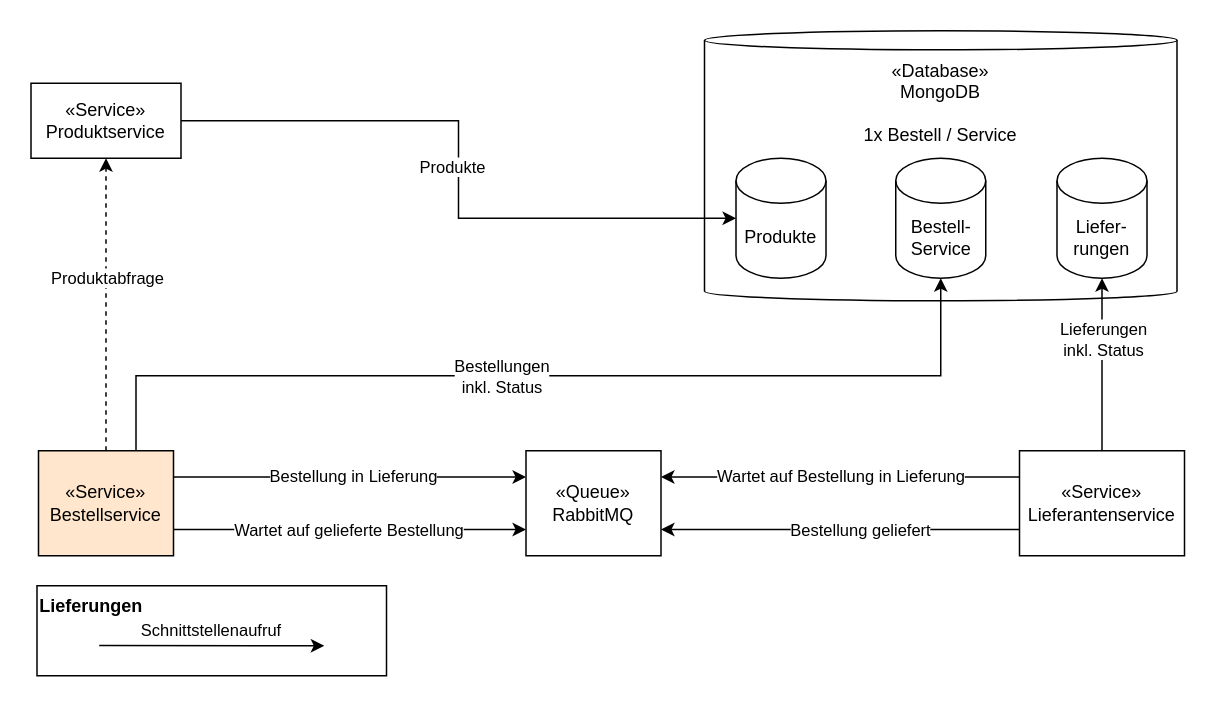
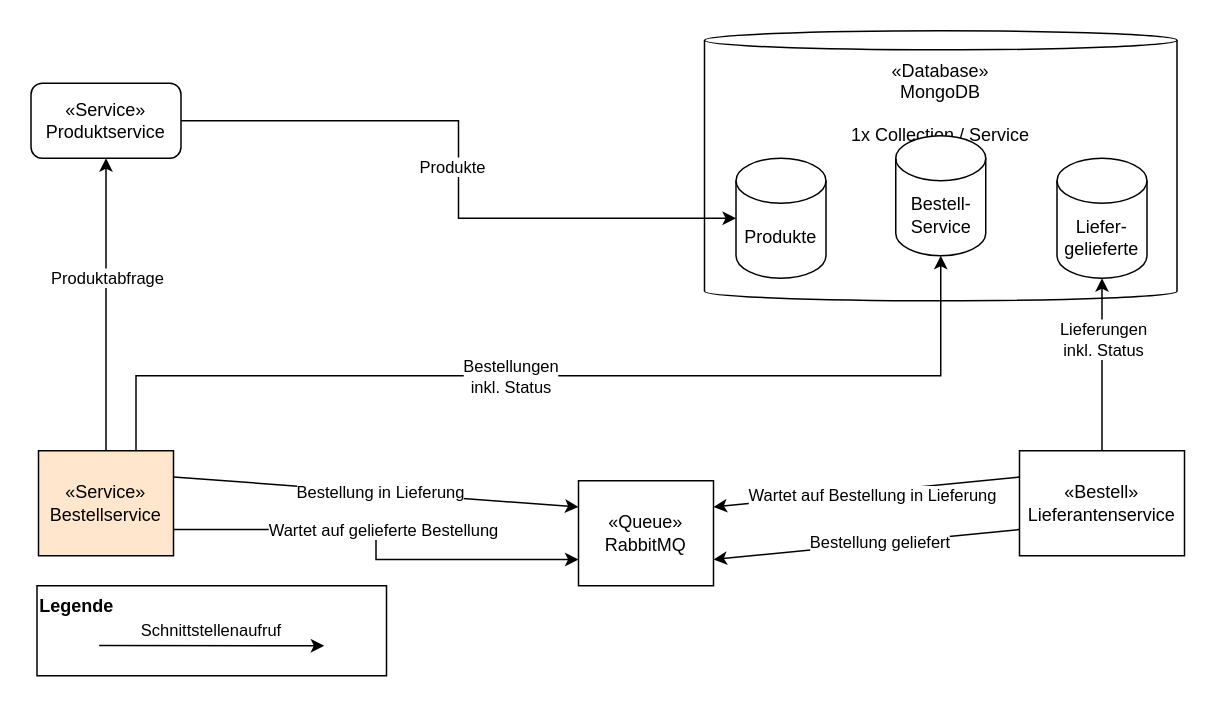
node "«Database» MongoDB 1x Bestell / Service": label "«Database» MongoDB 1x Bestell / Service" -> "«Database» MongoDB 1x Collection / Service"
node "«Service» Produktservice": shape rectangle -> rounded rectangle
node "Bestell- Service": moved (941, 218) -> (941, 196)
node "Liefer- rungen": label "Liefer- rungen" -> "Liefer- gelieferte"
edge "«Service» Bestellservice" -> "«Service» Produktservice": style dashed -> solid
node "«Queue» RabbitMQ": moved (593, 503) -> (646, 533)
node "«Service» Lieferantenservice": label "«Service» Lieferantenservice" -> "«Bestell» Lieferantenservice"
node "Lieferungen": label "Lieferungen" -> "Legende"
